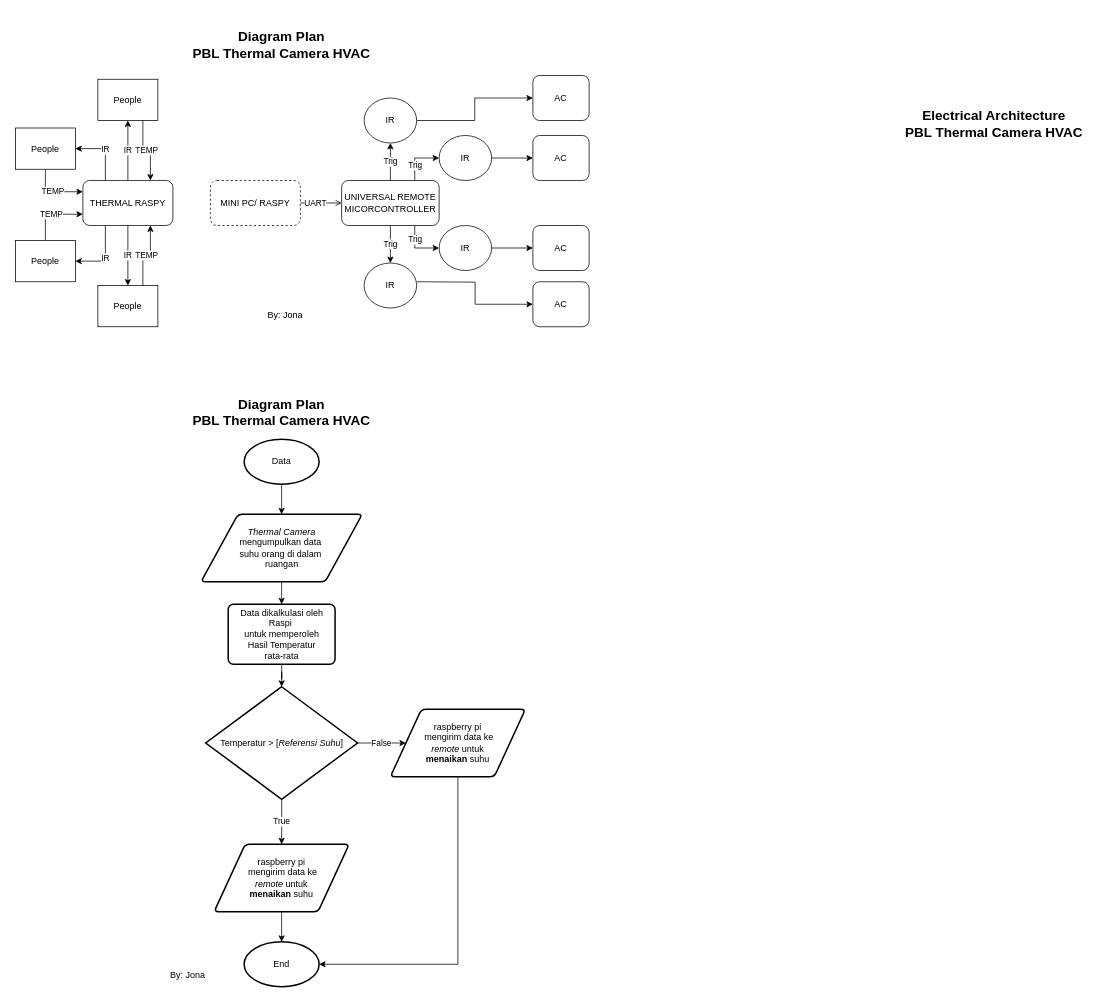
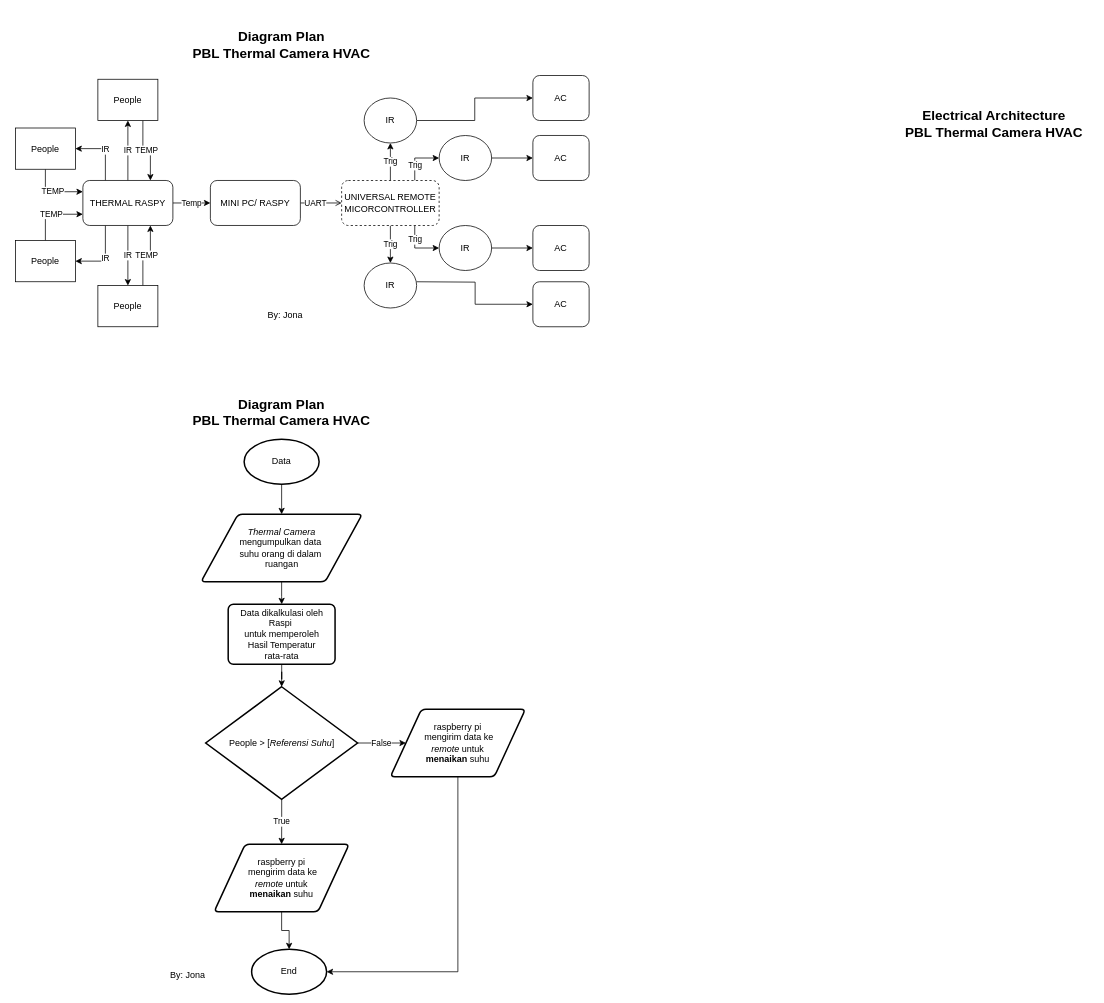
edge "THERMAL RASPY" -> "MINI PC/ RASPY": added, label "Temp"
node "MINI PC/ RASPY": style dashed -> solid
node "UNIVERSAL REMOTE MICORCONTROLLER": style solid -> dashed
node "Temperatur > [Referensi Suhu]": label "Temperatur > [Referensi Suhu]" -> "People > [Referensi Suhu]"
node "End": moved (282, 964) -> (289, 972)
